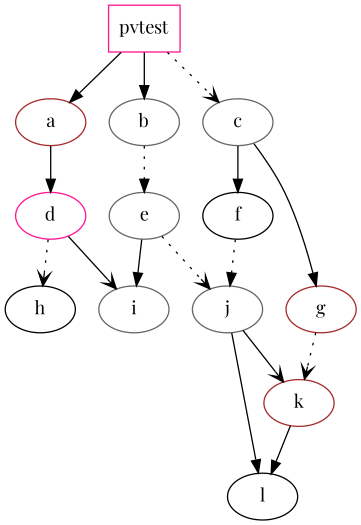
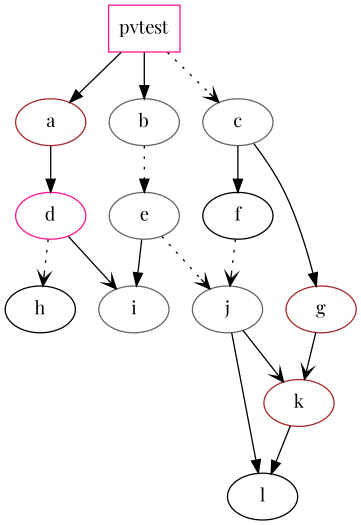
edge "f" -> "j": arrowhead normal -> vee
edge "g" -> "k": style dotted -> solid
